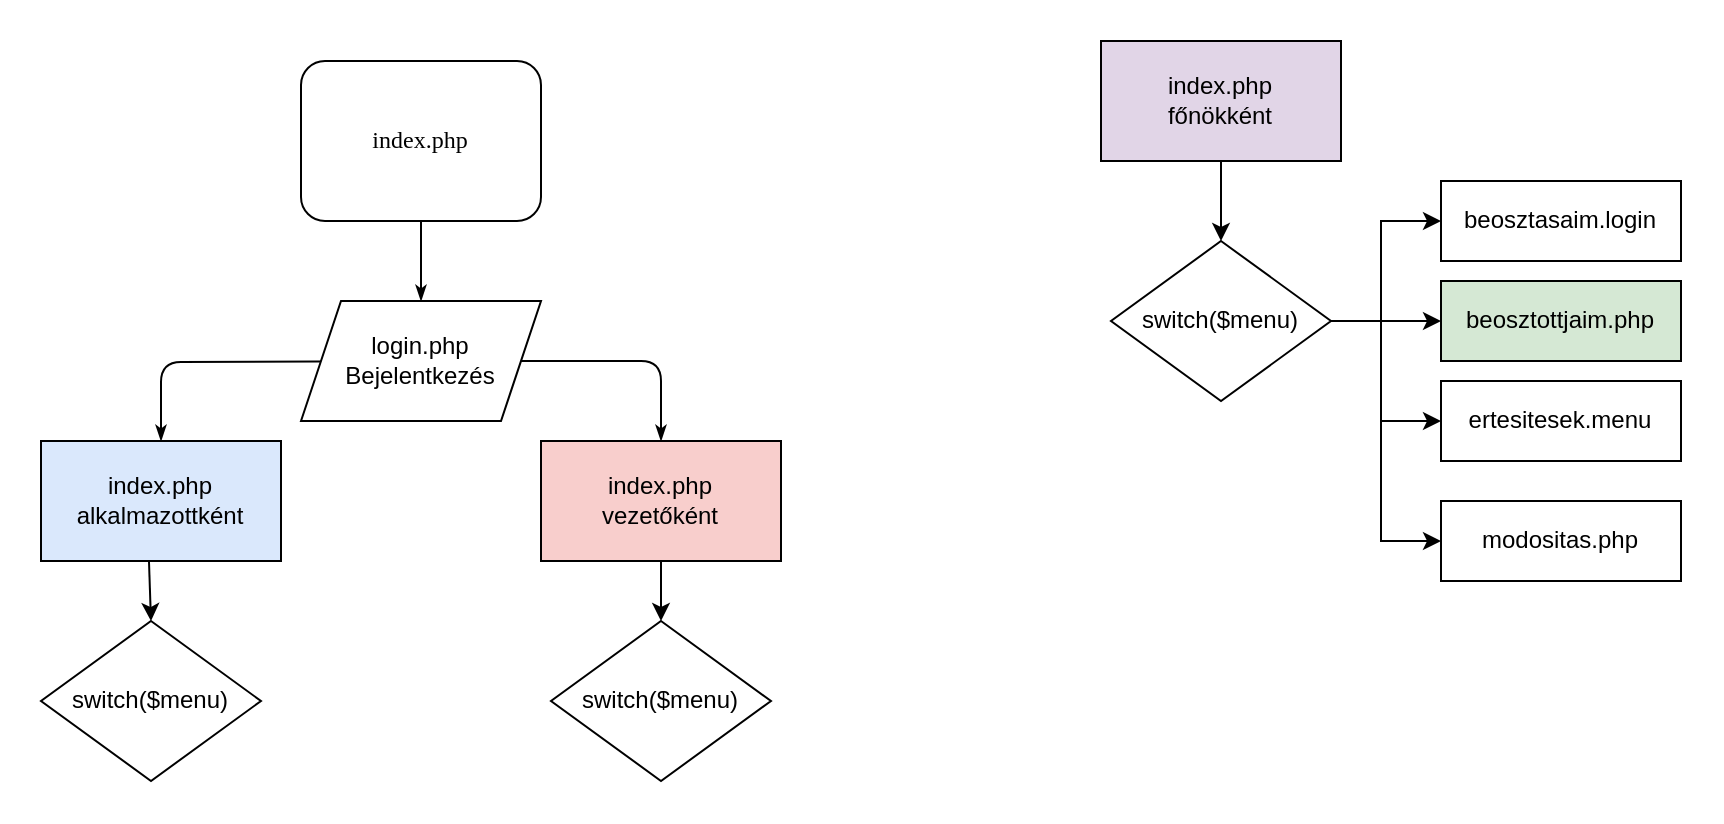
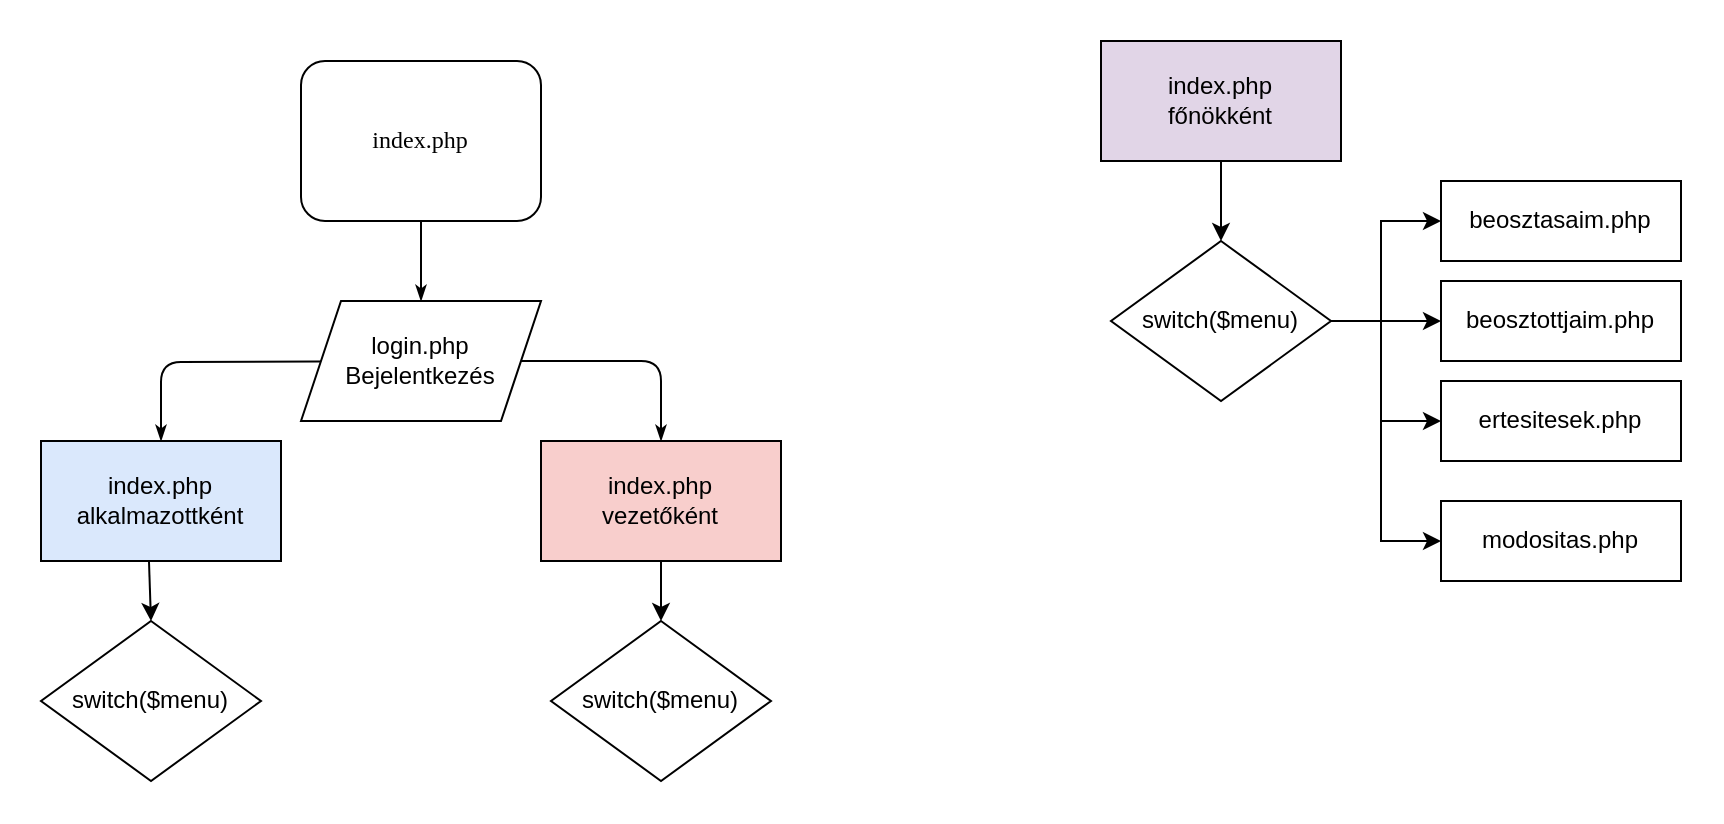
node "beosztasaim.login": label "beosztasaim.login" -> "beosztasaim.php"
node "beosztottjaim.php": fillcolor #d5e8d4 -> #ffffff
node "ertesitesek.menu": label "ertesitesek.menu" -> "ertesitesek.php"
